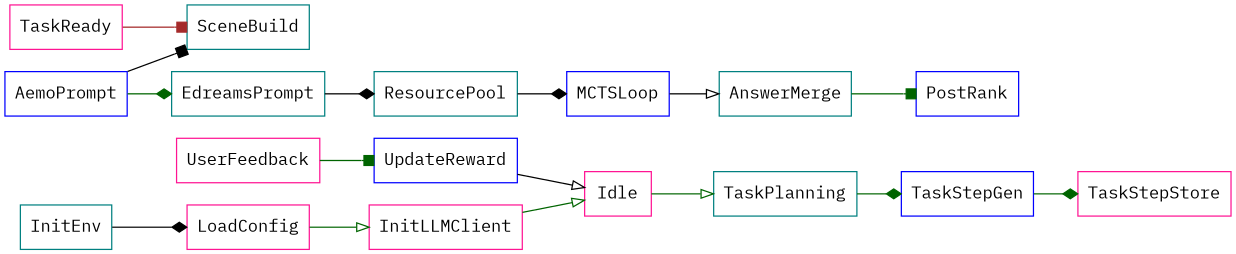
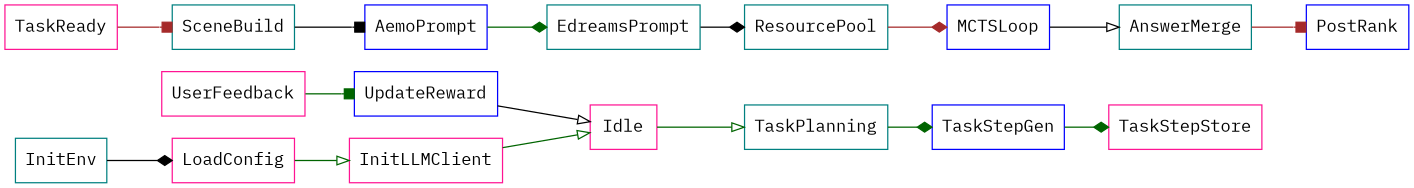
edge "AemoPrompt" -> "SceneBuild": reversed
edge "ResourcePool" -> "MCTSLoop": color black -> brown
edge "AnswerMerge" -> "PostRank": color darkgreen -> brown
